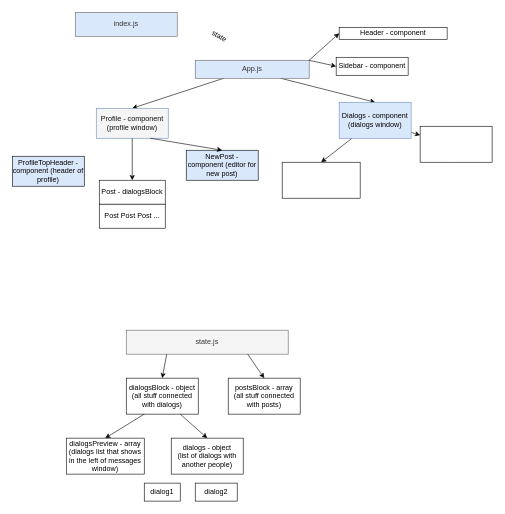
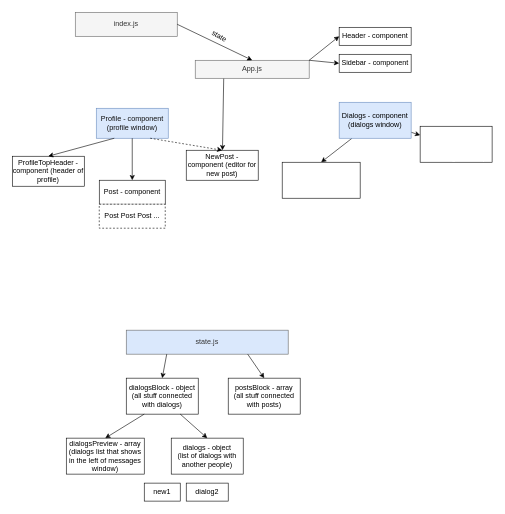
node "index.js": fillcolor #dae8fc -> #f5f5f5
node "Header - component": size 108x12 -> 72x18
edge "index.js" -> "App.js": added
node "Sidebar - component": moved (372, 66) -> (375, 63)
node "App.js": fillcolor #dae8fc -> #f5f5f5
edge "App.js" -> "Dialogs - component (dialogs window)": removed
edge "App.js" -> "Profile - component (profile window)": now "App.js" -> "NewPost - component (editor for new post)"
node "Profile - component (profile window)": fillcolor #f5f5f5 -> #dae8fc
edge "Profile - component (profile window)" -> "NewPost - component (editor for new post)": style solid -> dashed
edge "Profile - component (profile window)" -> "ProfileTopHeader - component (header of profile)": added
node "NewPost - component (editor for new post)": fillcolor #dae8fc -> #ffffff
node "ProfileTopHeader - component (header of profile)": fillcolor #dae8fc -> #ffffff
node "Post - dialogsBlock": label "Post - dialogsBlock" -> "Post - component"
node "Post Post Post ...": style solid -> dashed
node "state.js": fillcolor #f5f5f5 -> #dae8fc
node "dialog1": label "dialog1" -> "new1"
node "dialog2": moved (216, 492) -> (207, 492)
